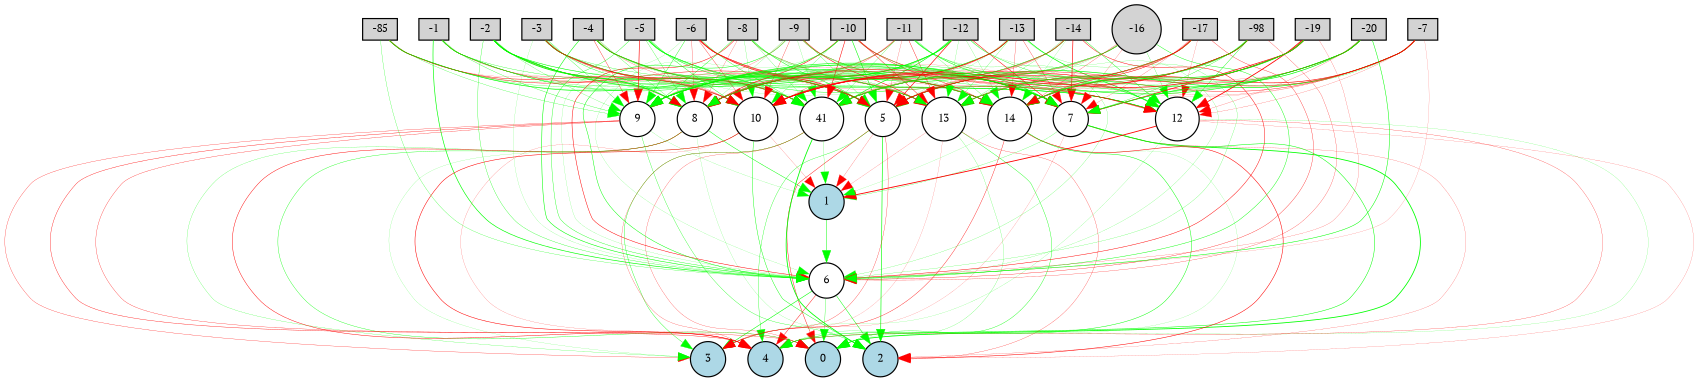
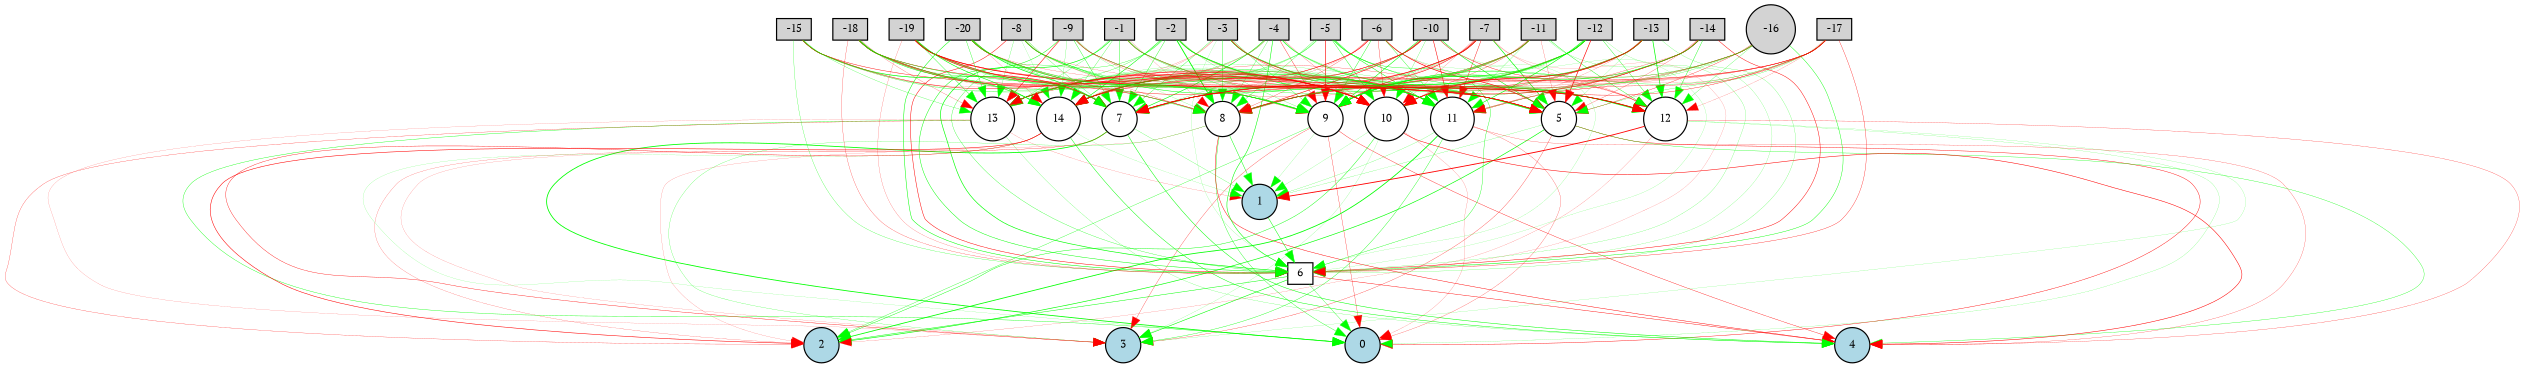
node "-85": label "-85" -> "-15"
node "-98": label "-98" -> "-18"
edge "-7" -> "9": added
node "41": label "41" -> "11"
edge "5" -> "1": color red -> green
edge "10" -> "1": color red -> green
edge "8" -> "2": color green -> red
node "6": shape circle -> box
